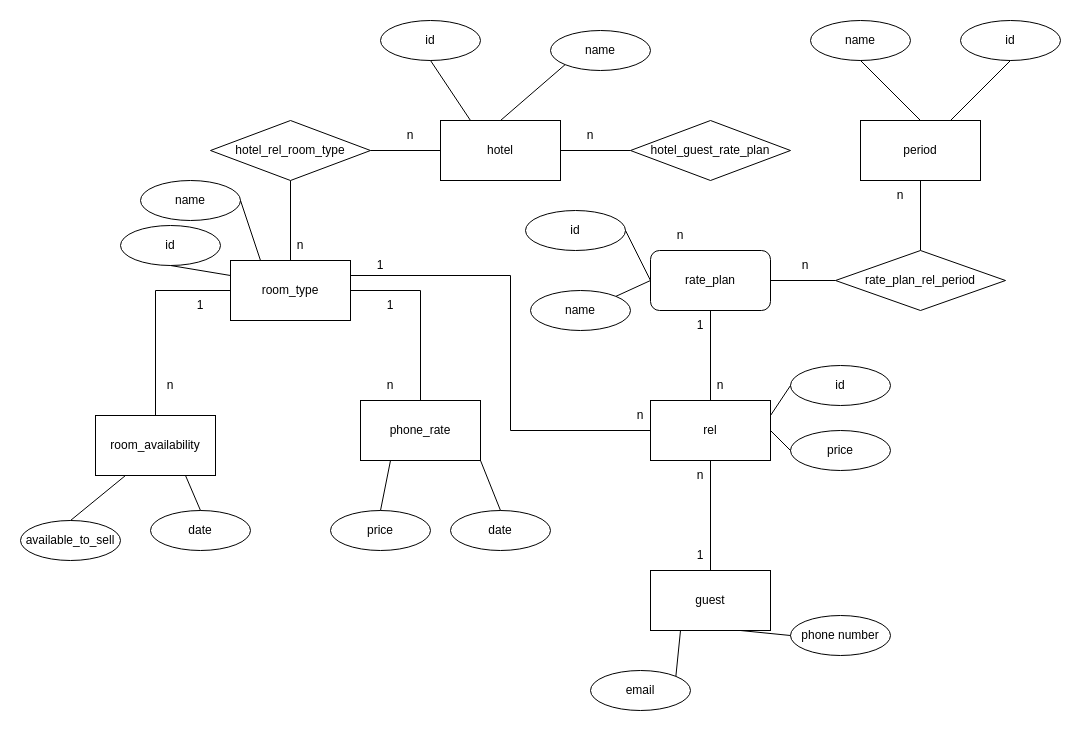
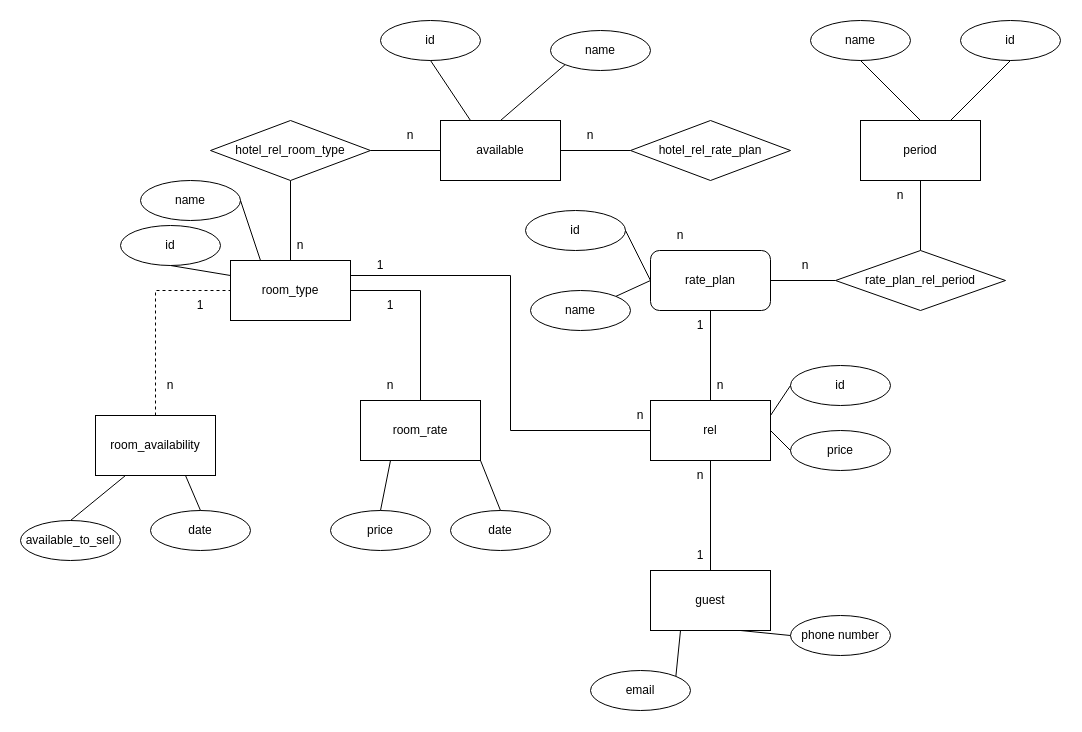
node "hotel": label "hotel" -> "available"
node "hotel_guest_rate_plan": label "hotel_guest_rate_plan" -> "hotel_rel_rate_plan"
edge "room_type" -- "room_availability": style solid -> dashed
node "phone_rate": label "phone_rate" -> "room_rate"
